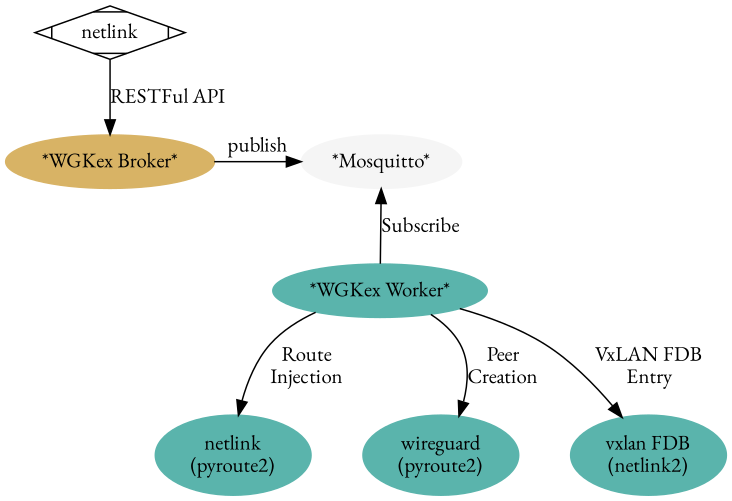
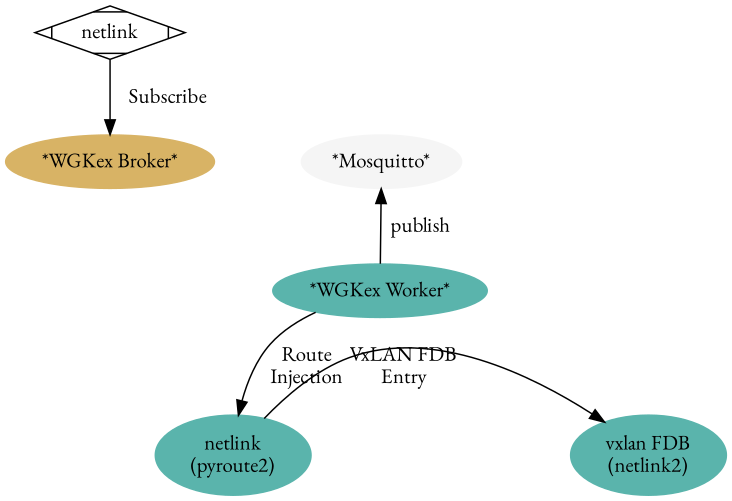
edge "netlink" -> "*WGKex Broker*": label "RESTFul API" -> "Subscribe"
edge "*WGKex Broker*" -> "*Mosquitto*": removed, label "publish"
edge "*WGKex Worker*" -> "*Mosquitto*": label "Subscribe" -> "publish"
edge "*WGKex Worker*" -> "vxlan FDB (netlink2)": now "netlink (pyroute2)" -> "vxlan FDB (netlink2)"
node "wireguard (pyroute2)": removed
